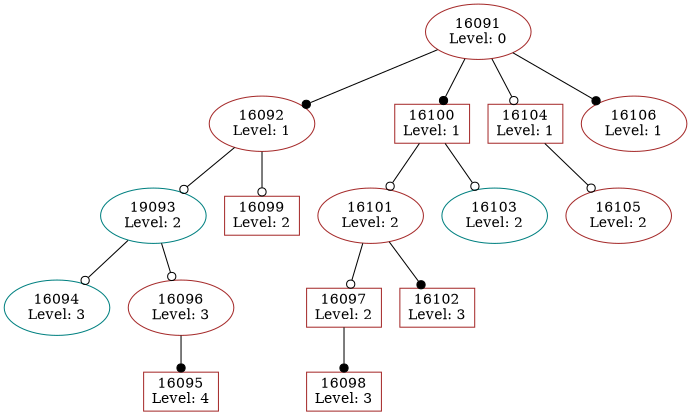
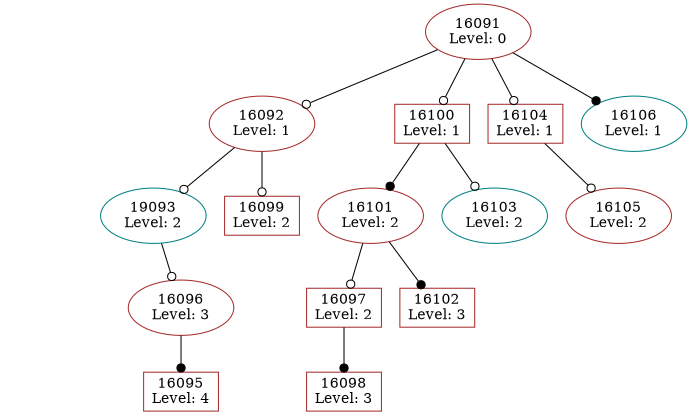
edge "16091 Level: 0" -> "16092 Level: 1": arrowhead dot -> odot
edge "16091 Level: 0" -> "16100 Level: 1": arrowhead dot -> odot
node "16106 Level: 1": color brown -> teal
edge "16100 Level: 1" -> "16101 Level: 2": arrowhead odot -> dot
node "16094 Level: 3": removed
